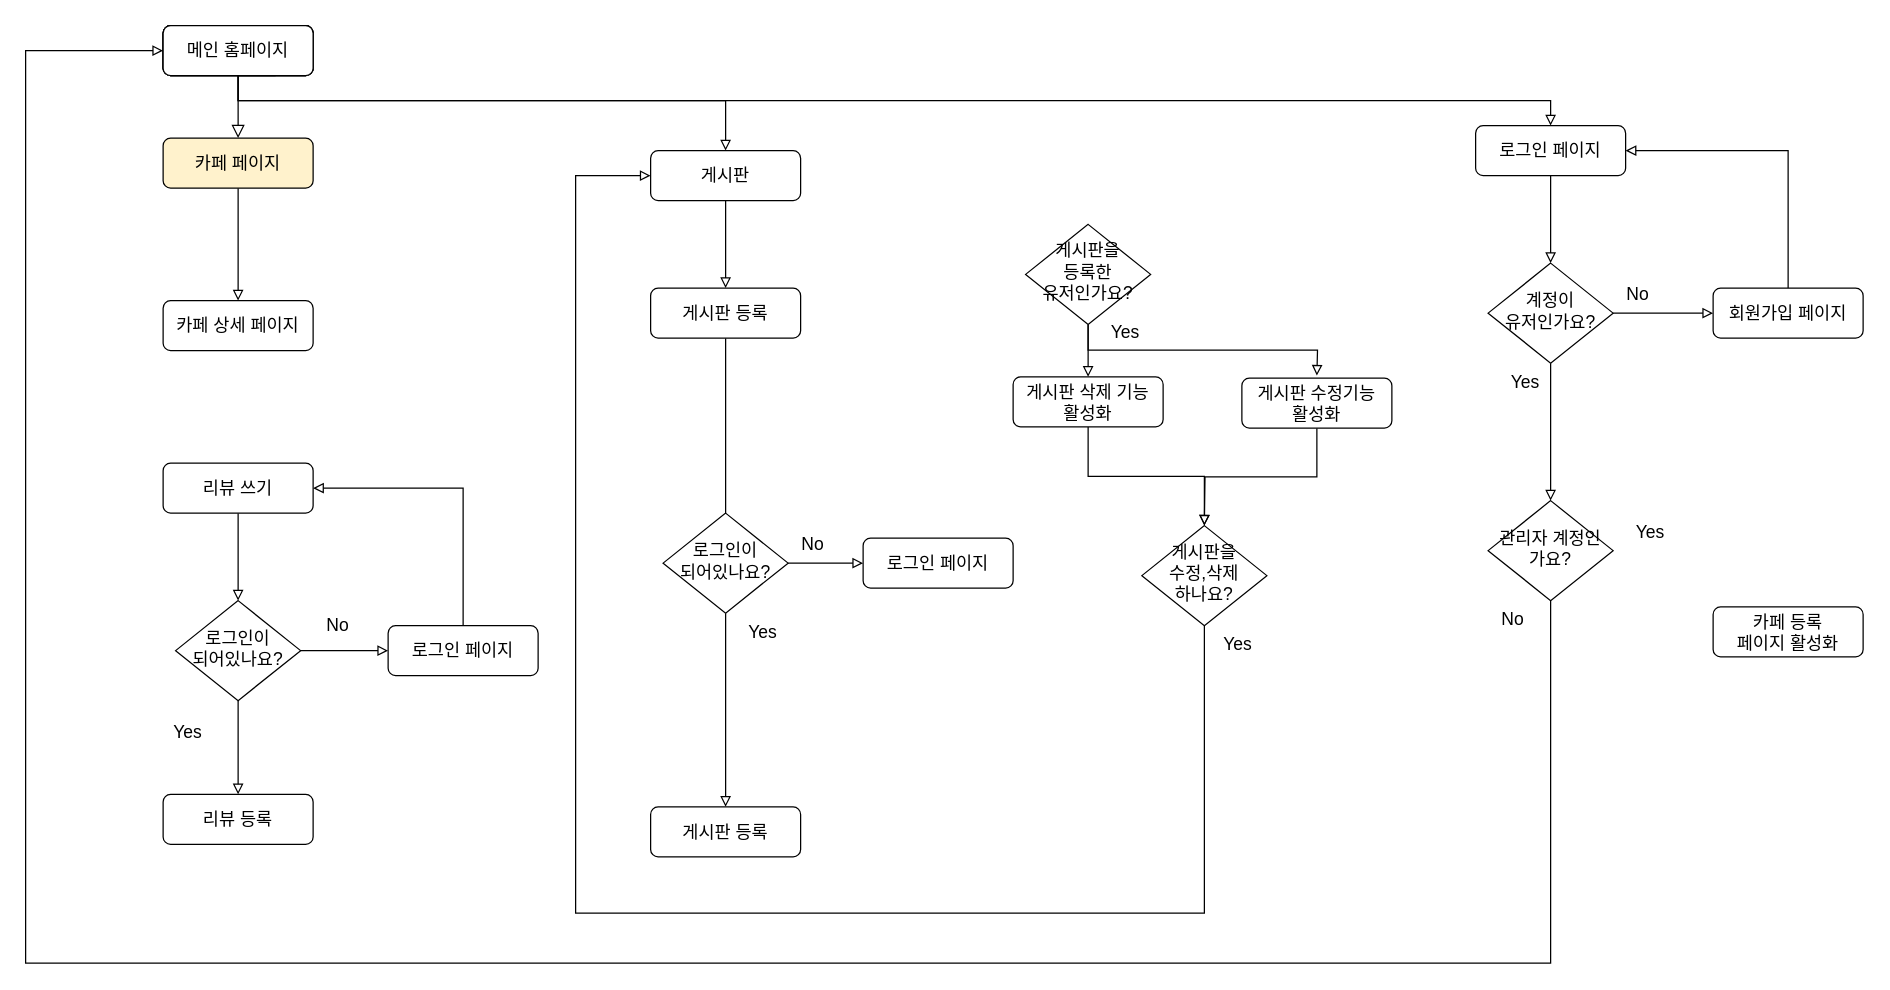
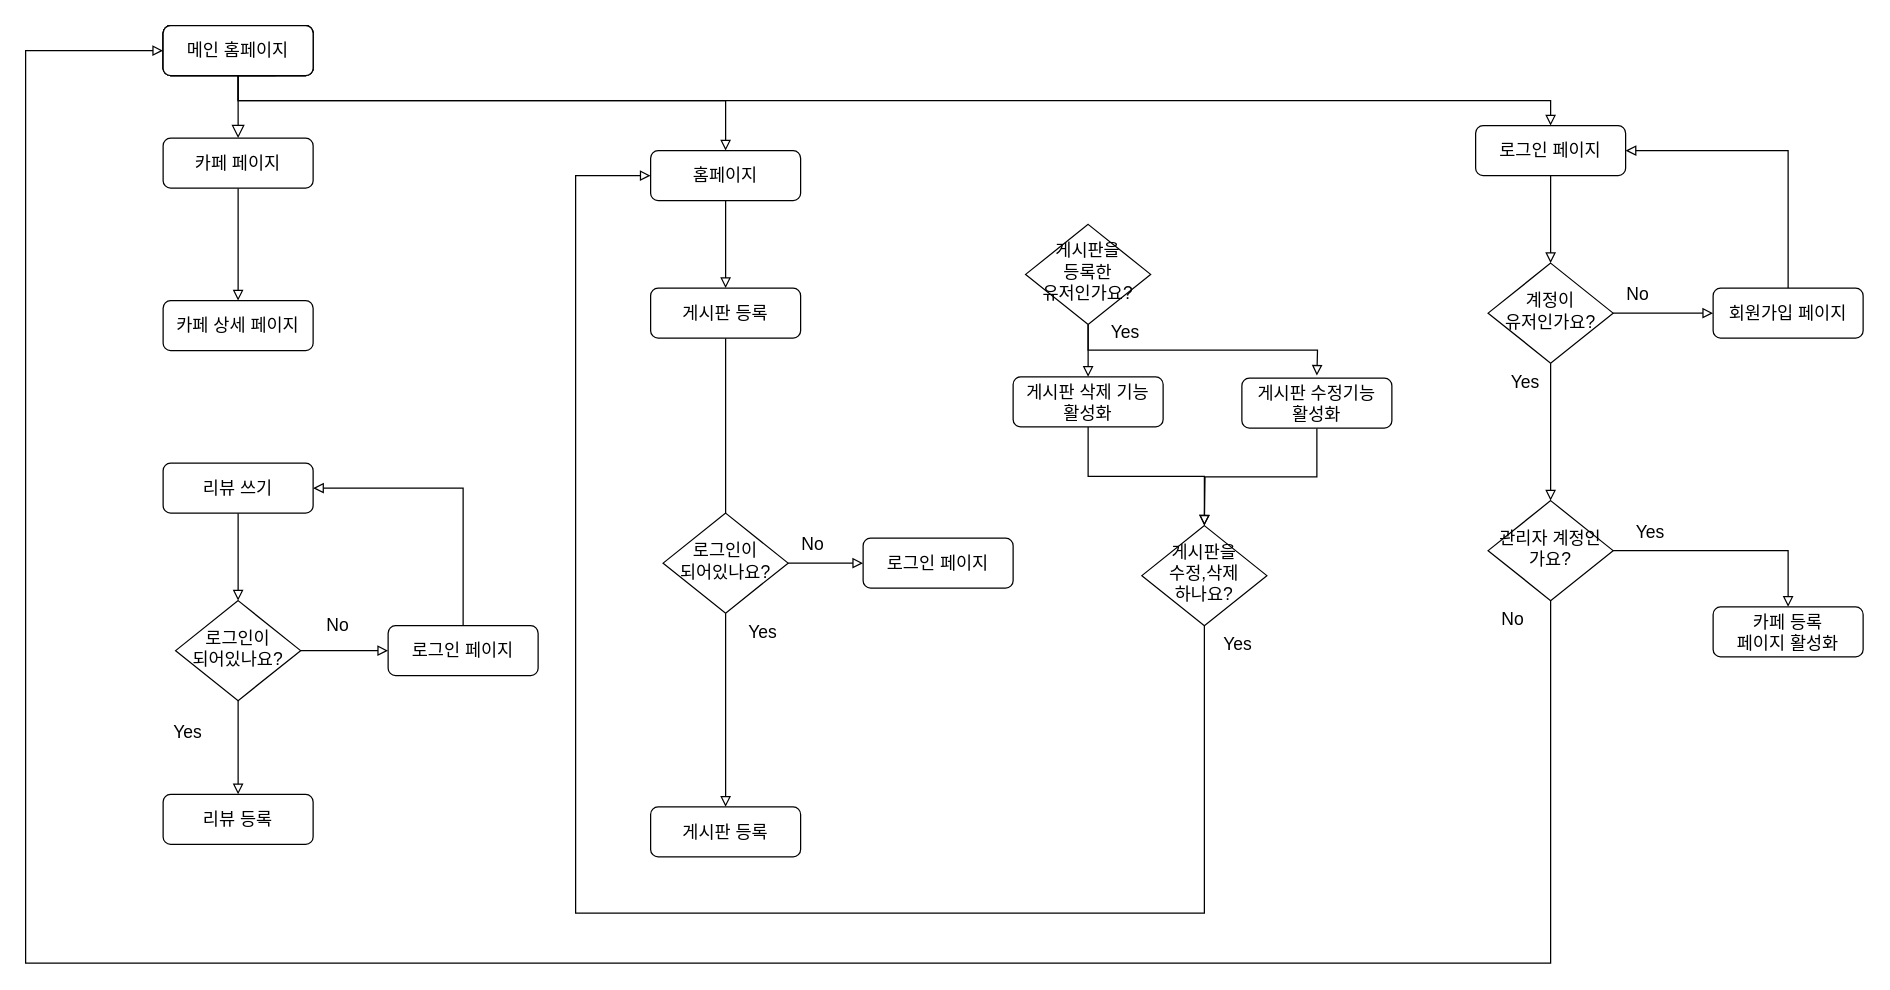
node "카페 페이지": fillcolor #fff2cc -> #ffffff
node "게시판": label "게시판" -> "홈페이지"
edge "관리자 계정인가요?" -> "카페 등록 페이지 활성화": added
